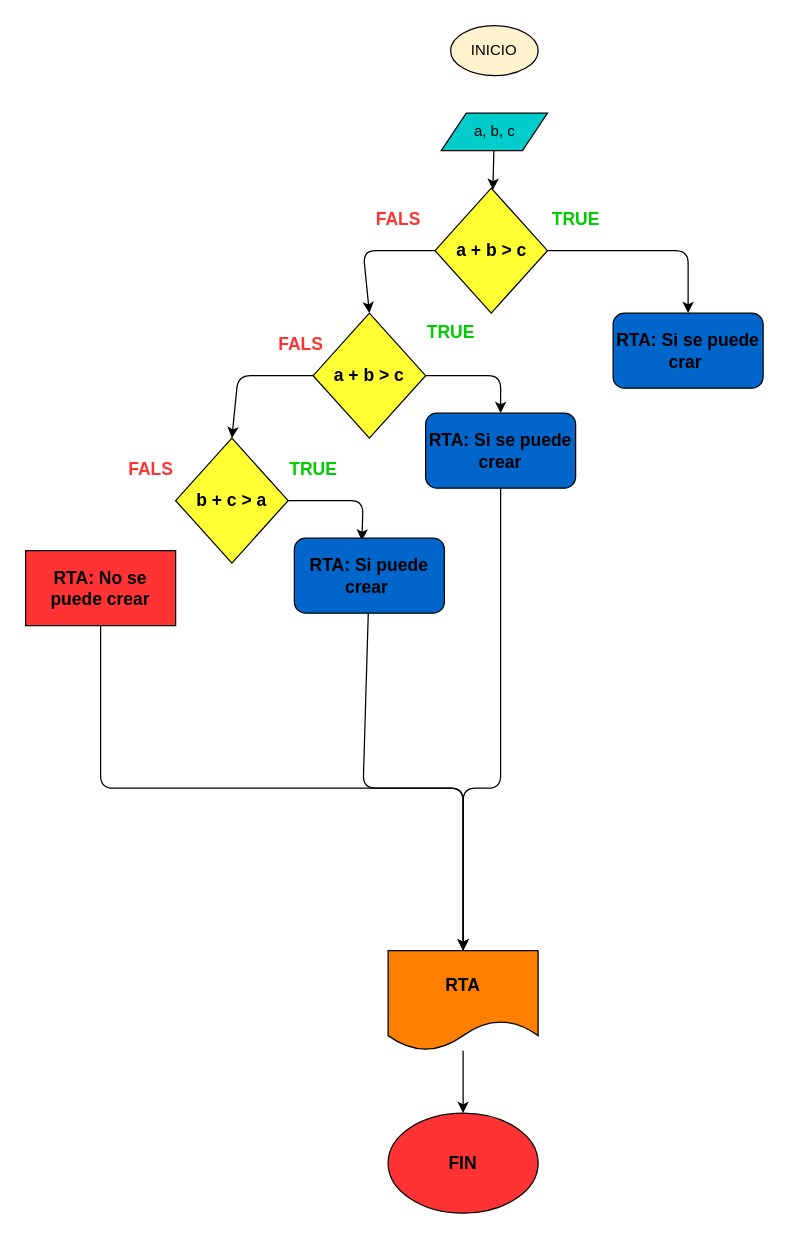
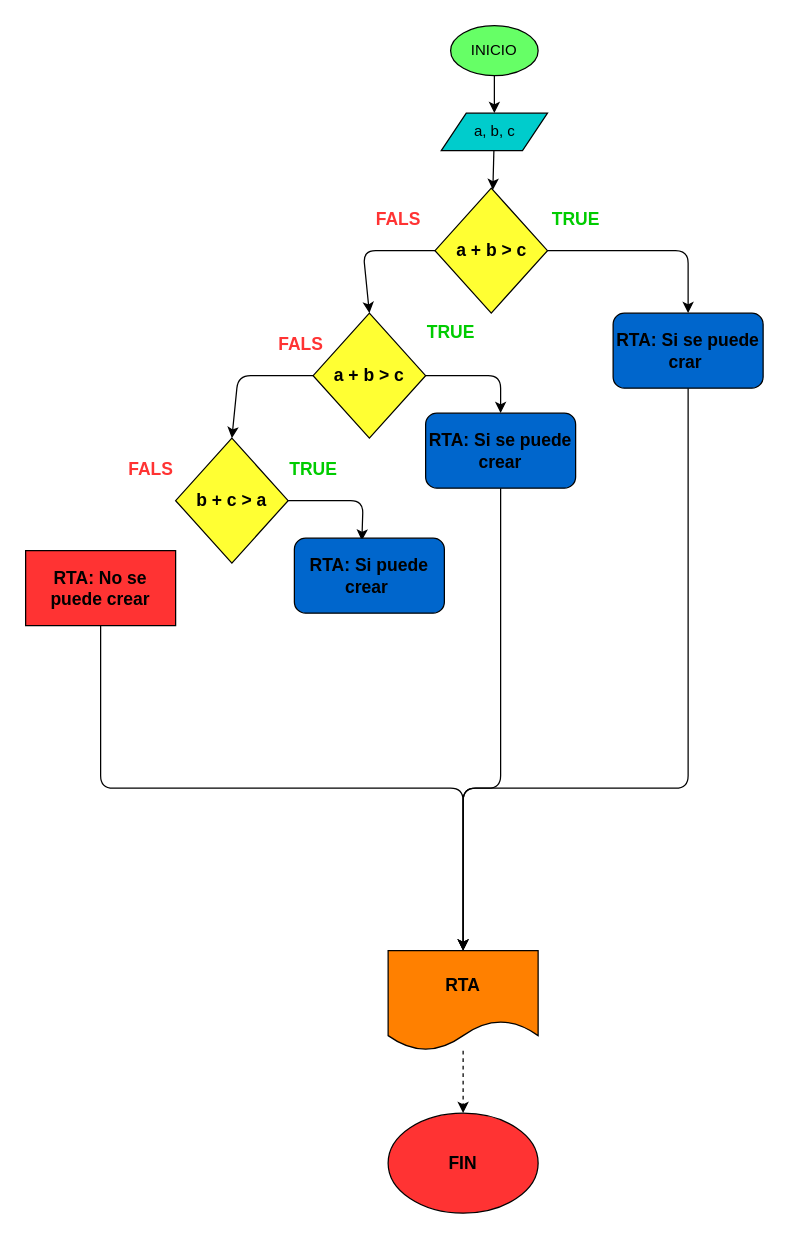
node "INICIO": fillcolor #fff2cc -> #66ff66
edge "INICIO" -> "a, b, c": added
edge "RTA: Si se puede crar" -> "RTA": added
edge "RTA: Si puede crear" -> "RTA": removed
edge "RTA" -> "FIN": style solid -> dashed
